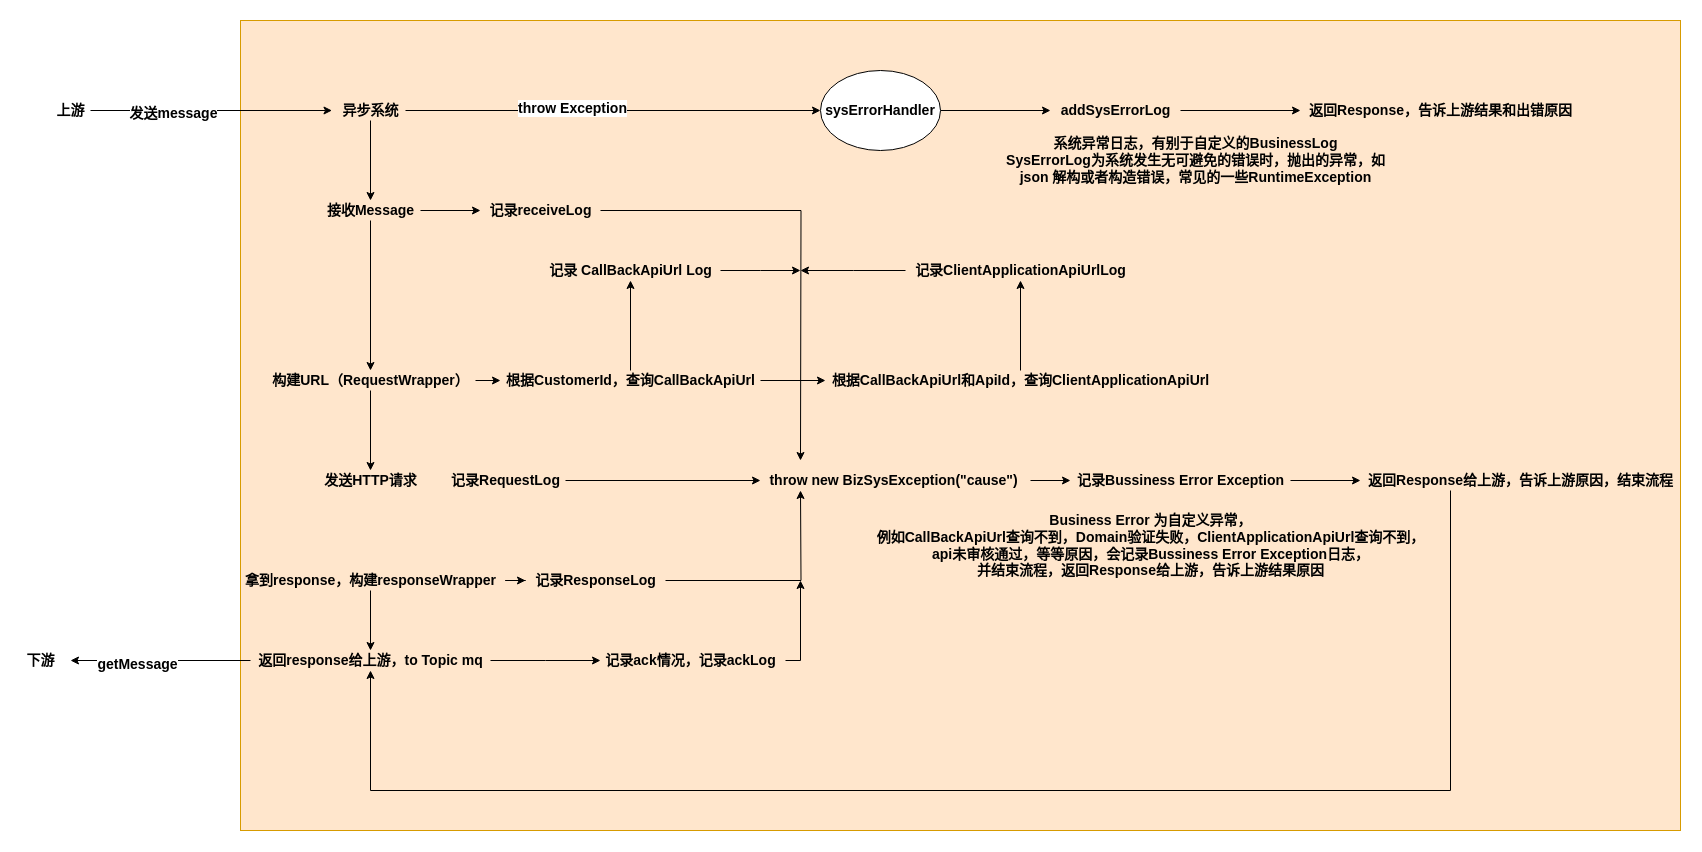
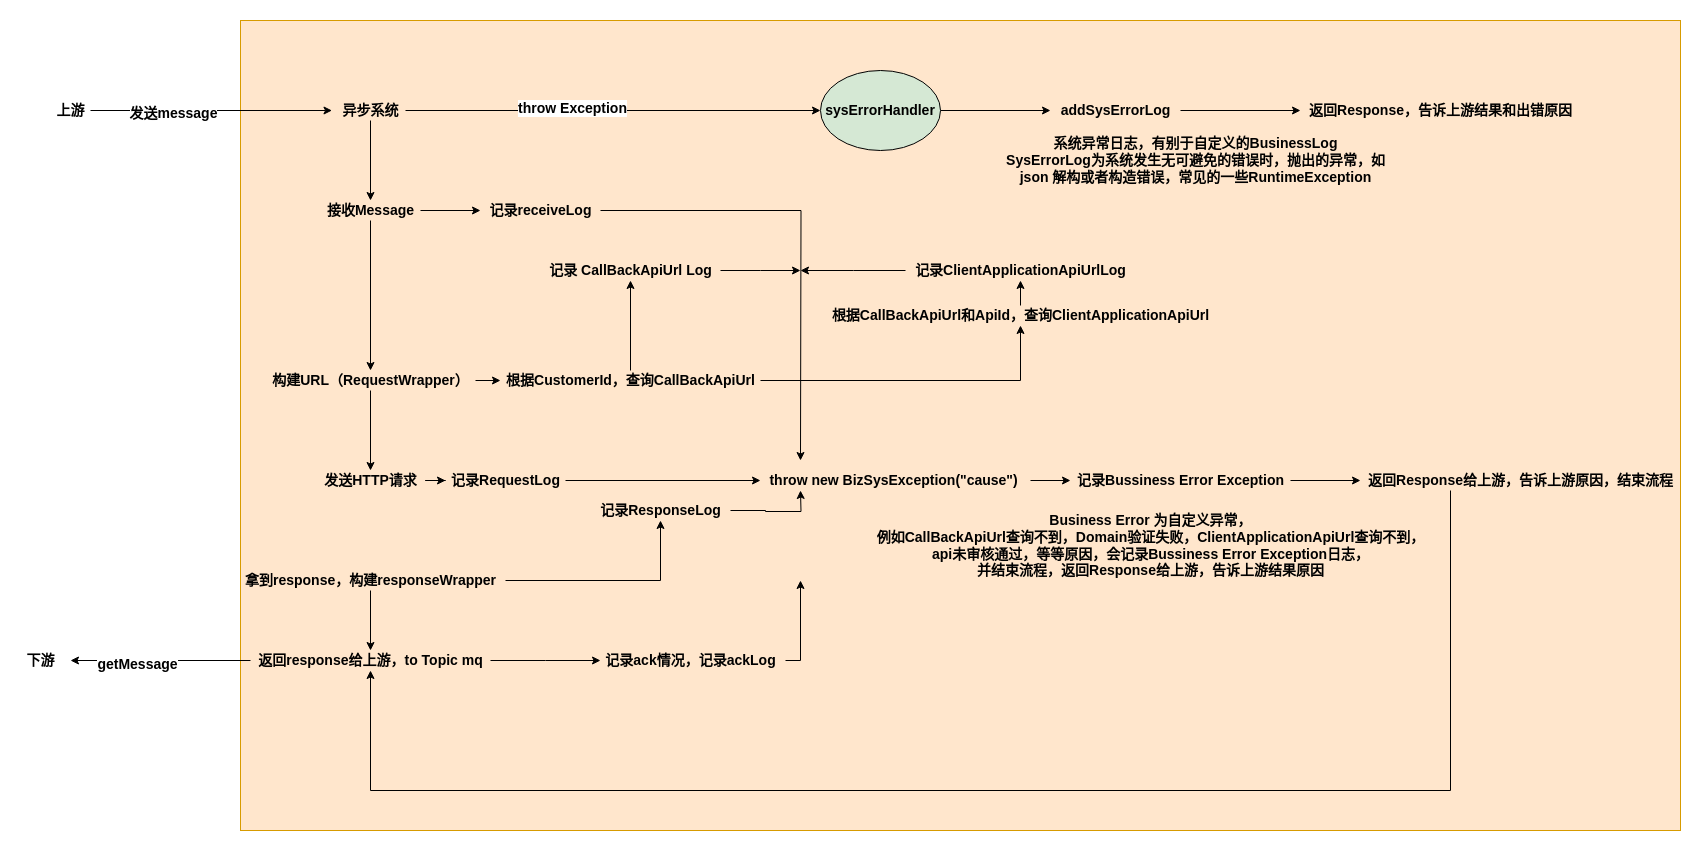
node "sysErrorHandler": fillcolor #ffffff -> #d5e8d4
node "根据CallBackApiUrl和ApiId，查询ClientApplicationApiUrl": moved (1021, 381) -> (1021, 316)
edge "发送HTTP请求" -> "记录RequestLog": added
node "记录ResponseLog": moved (596, 581) -> (661, 511)
